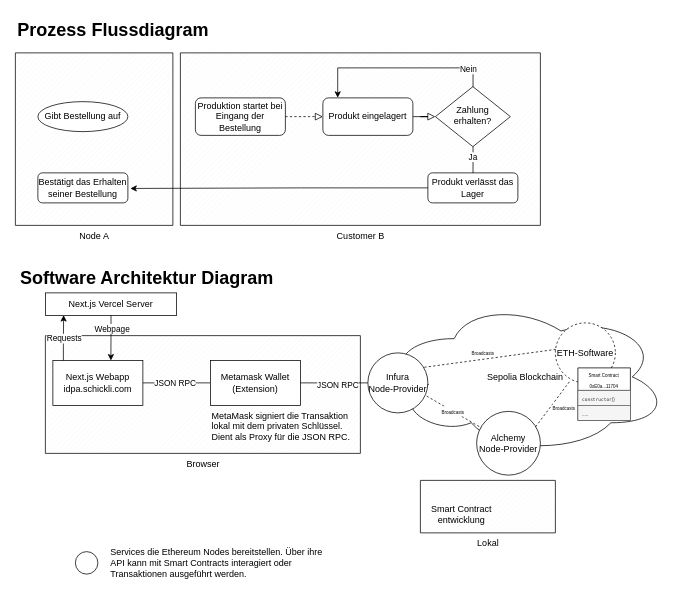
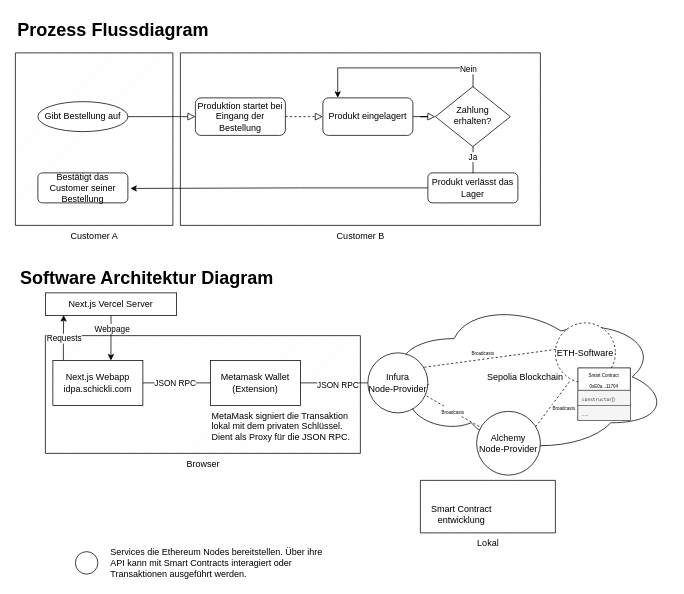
edge "Gibt Bestellung auf" -> "Produktion startet bei Eingang der Bestellung": added
node "Bestätigt das Erhalten seiner Bestellung": label "Bestätigt das Erhalten seiner Bestellung" -> "Bestätigt das Customer seiner Bestellung"
node "Node A": label "Node A" -> "Customer A"
